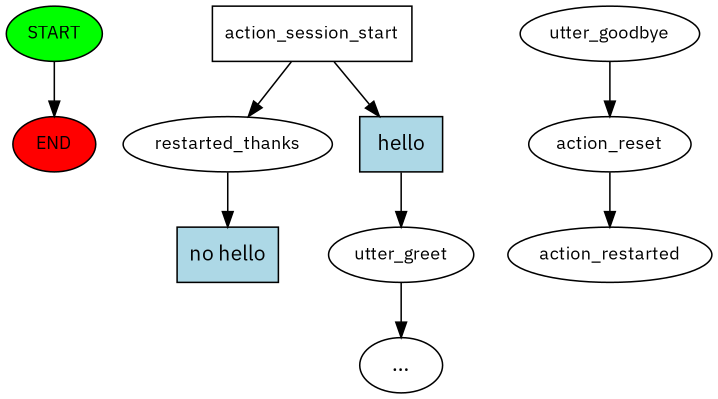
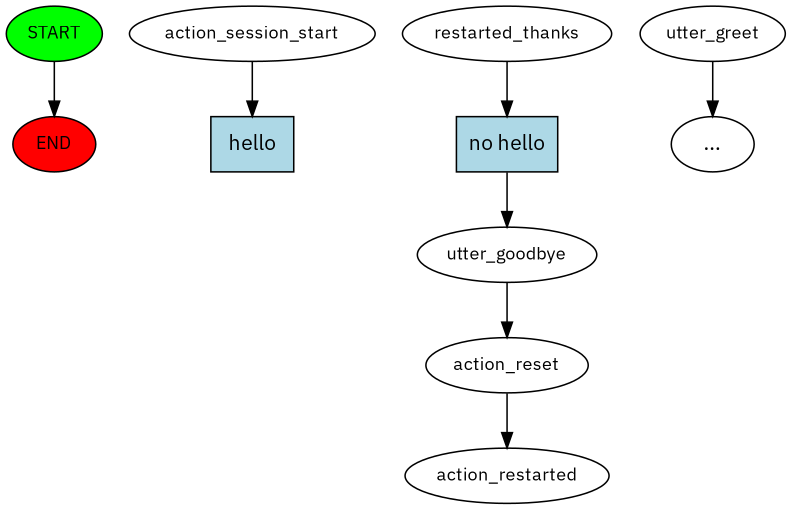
node "action_session_start": shape box -> ellipse
edge "action_session_start" -> "restarted_thanks": removed
edge "hello" -> "utter_greet": removed
edge "no hello" -> "utter_goodbye": added
